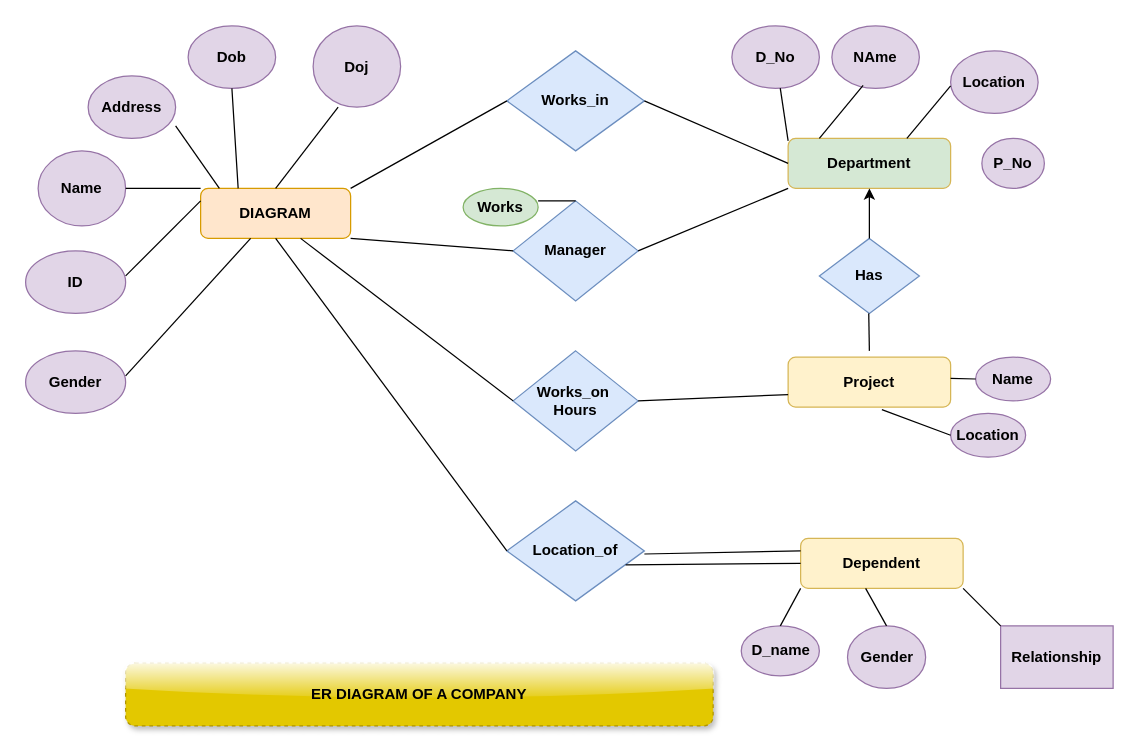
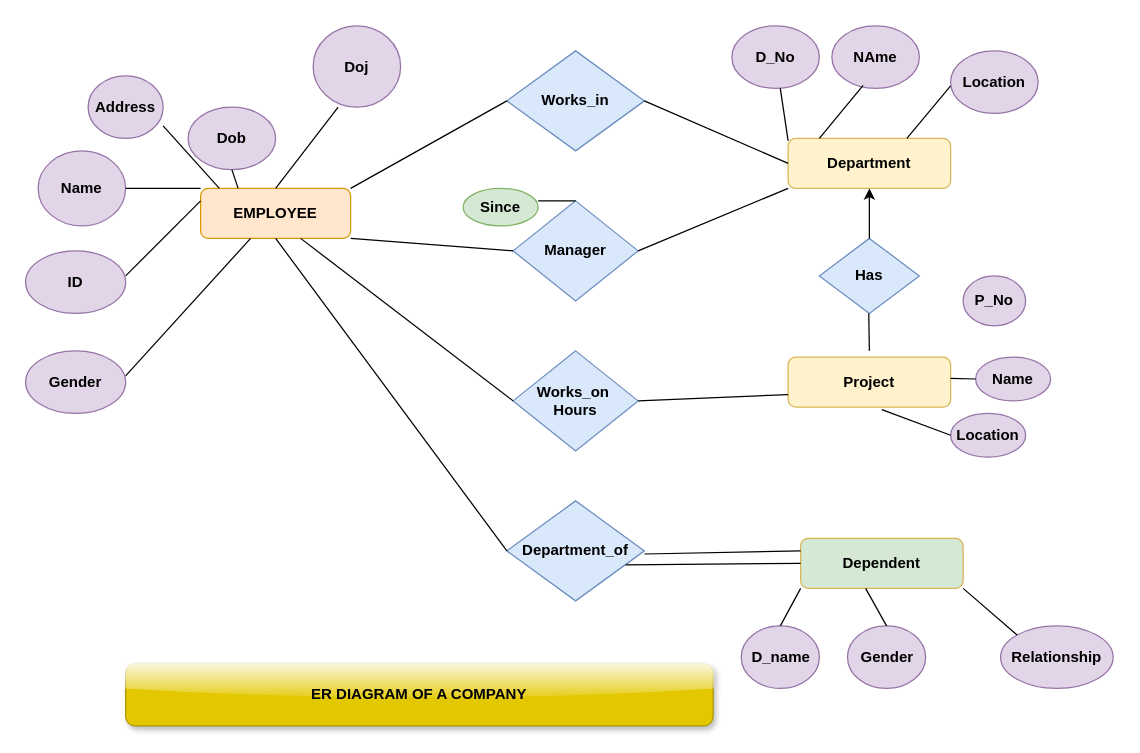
node "Dob": moved (232, 57) -> (232, 138)
node "Address": size 88x63 -> 75x63
node "Department": fillcolor #d5e8d4 -> #fff2cc
node "P_No": moved (1013, 163) -> (994, 301)
node "Works": label "Works" -> "Since"
node "DIAGRAM": label "DIAGRAM" -> "EMPLOYEE"
node "Location_of": label "Location_of" -> "Department_of"
node "Dependent": fillcolor #fff2cc -> #d5e8d4
node "D_name": size 78x50 -> 78x63
node "Relationship": shape rectangle -> ellipse
node "ER DIAGRAM OF A COMPANY": style dashed -> solid
